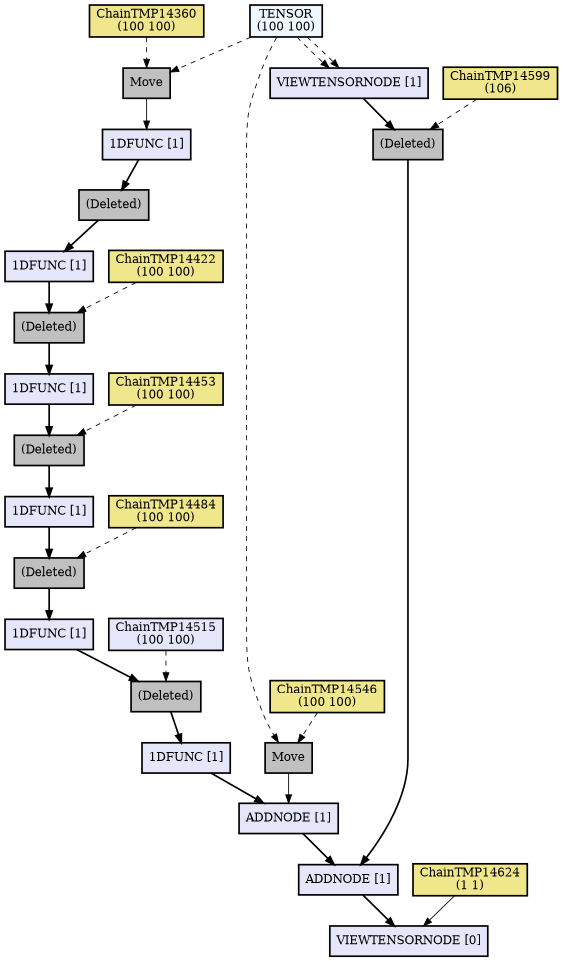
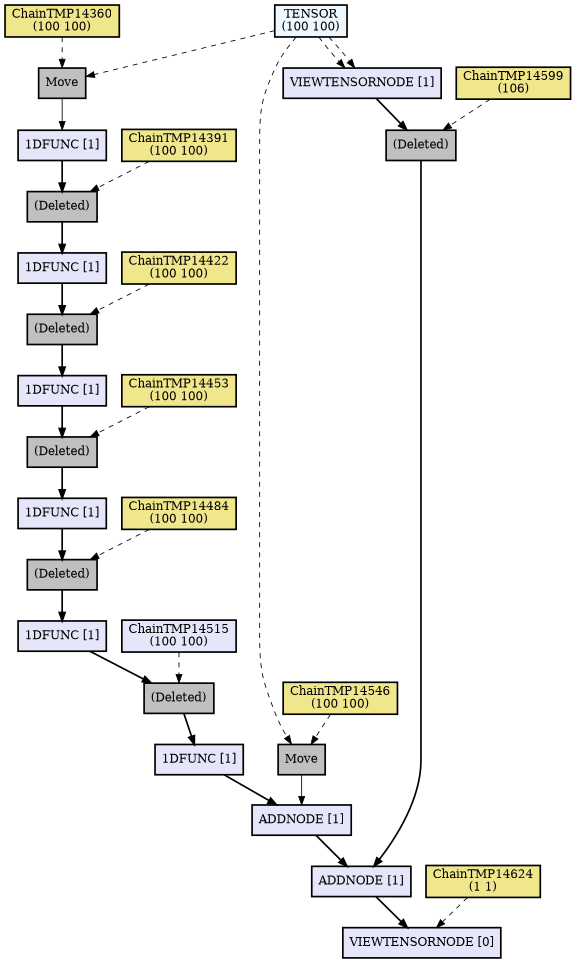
node "ChainTMP14391 (100 100)": added
edge "ChainTMP14624 (1 1)" -> "VIEWTENSORNODE [0]": style solid -> dashed
